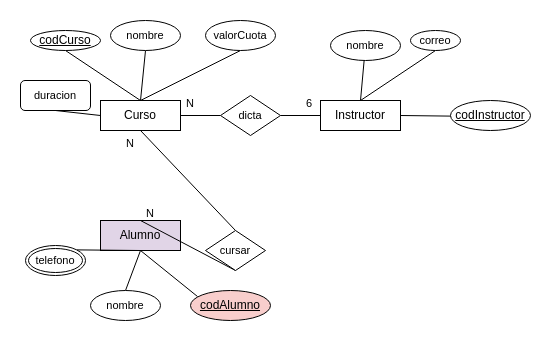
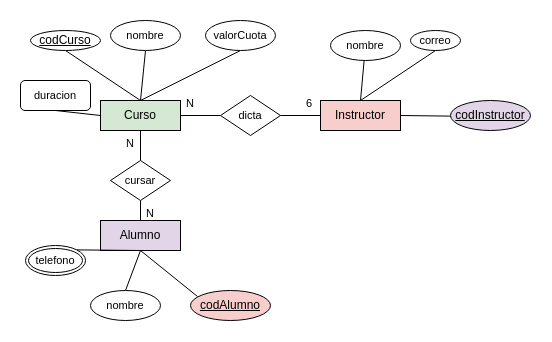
node "Curso": fillcolor #ffffff -> #d5e8d4
node "Instructor": fillcolor #ffffff -> #f8cecc
node "codInstructor": fillcolor #ffffff -> #e1d5e7
node "cursar": moved (236, 251) -> (141, 181)
